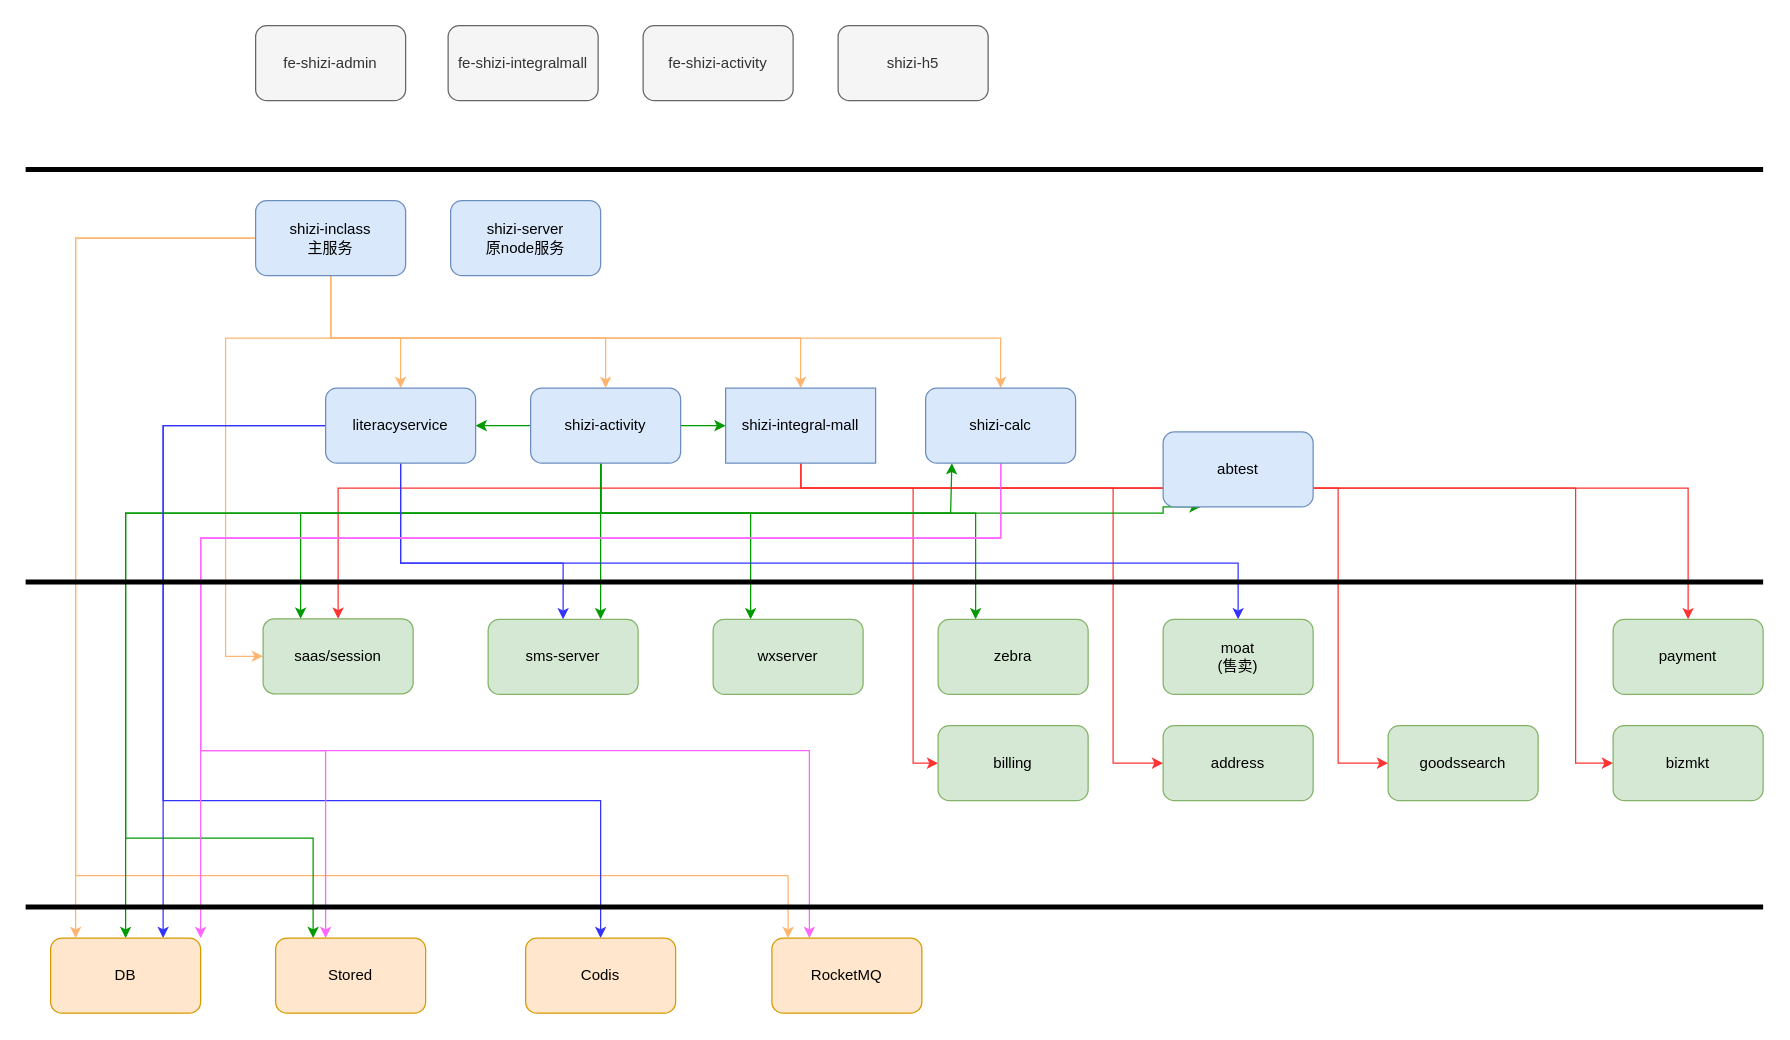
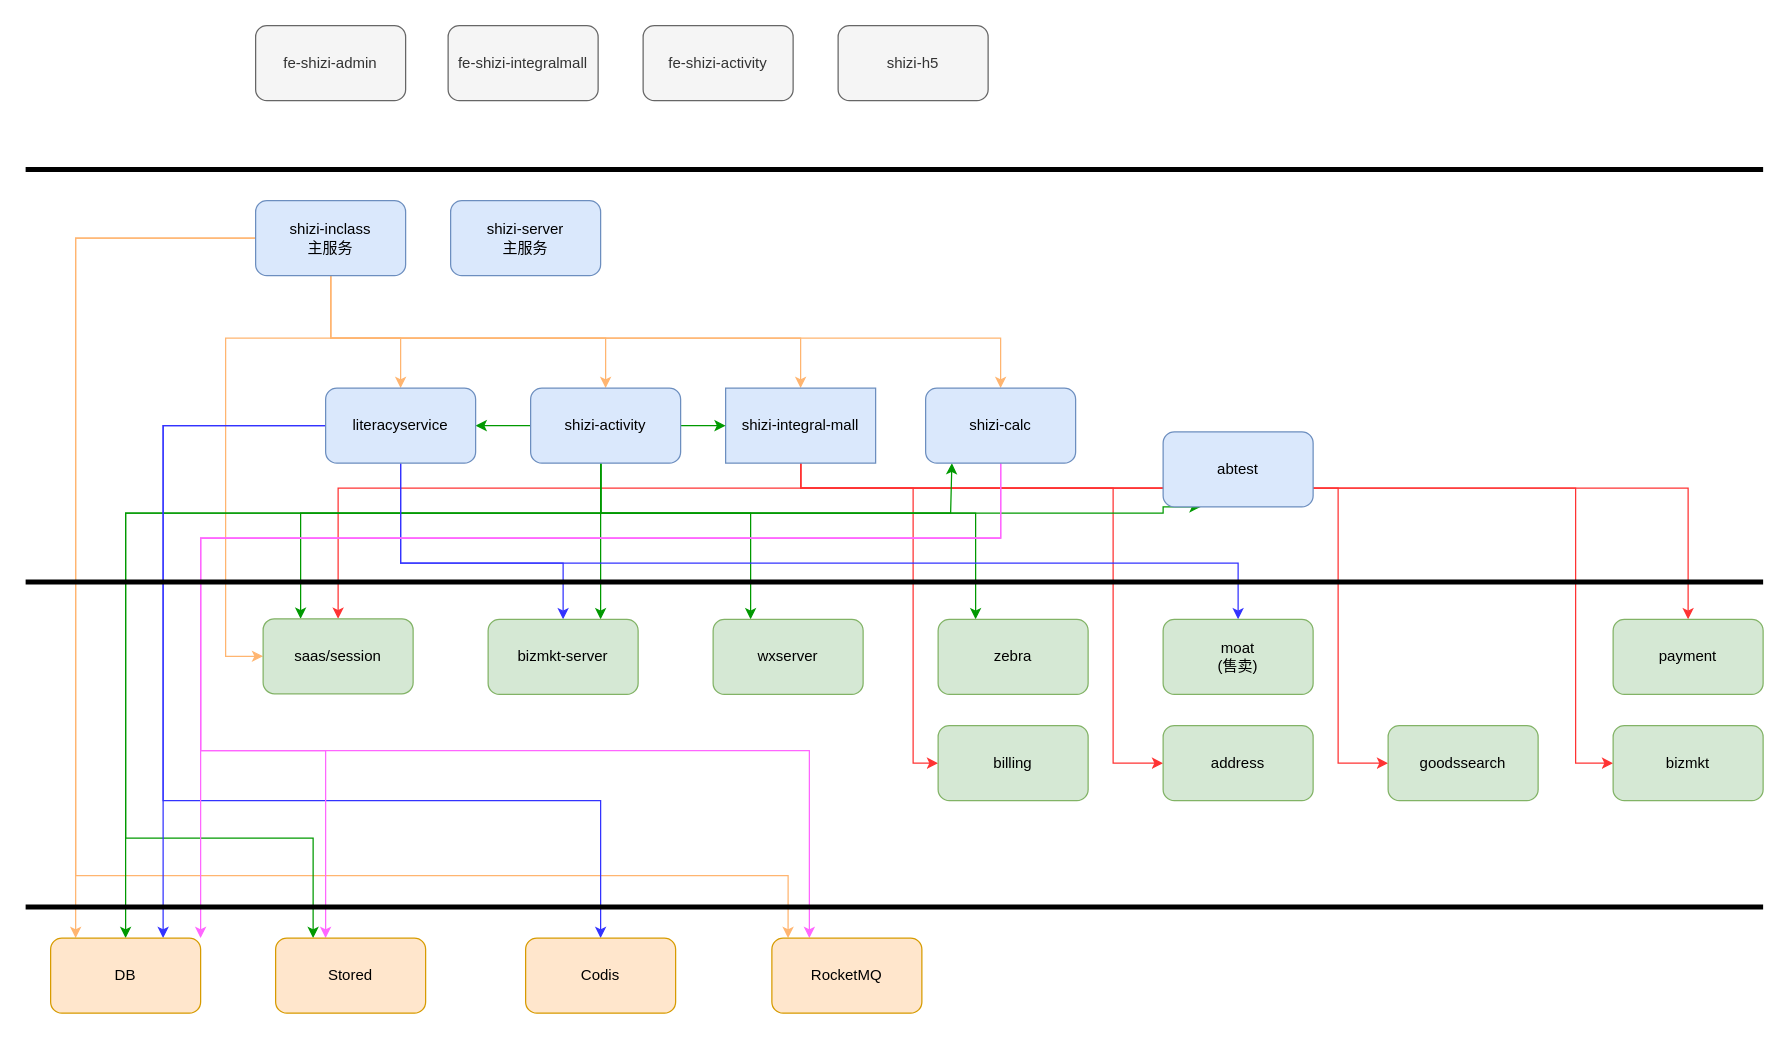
node "shizi-server 原node服务": label "shizi-server 原node服务" -> "shizi-server 主服务"
node "sms-server": label "sms-server" -> "bizmkt-server"
